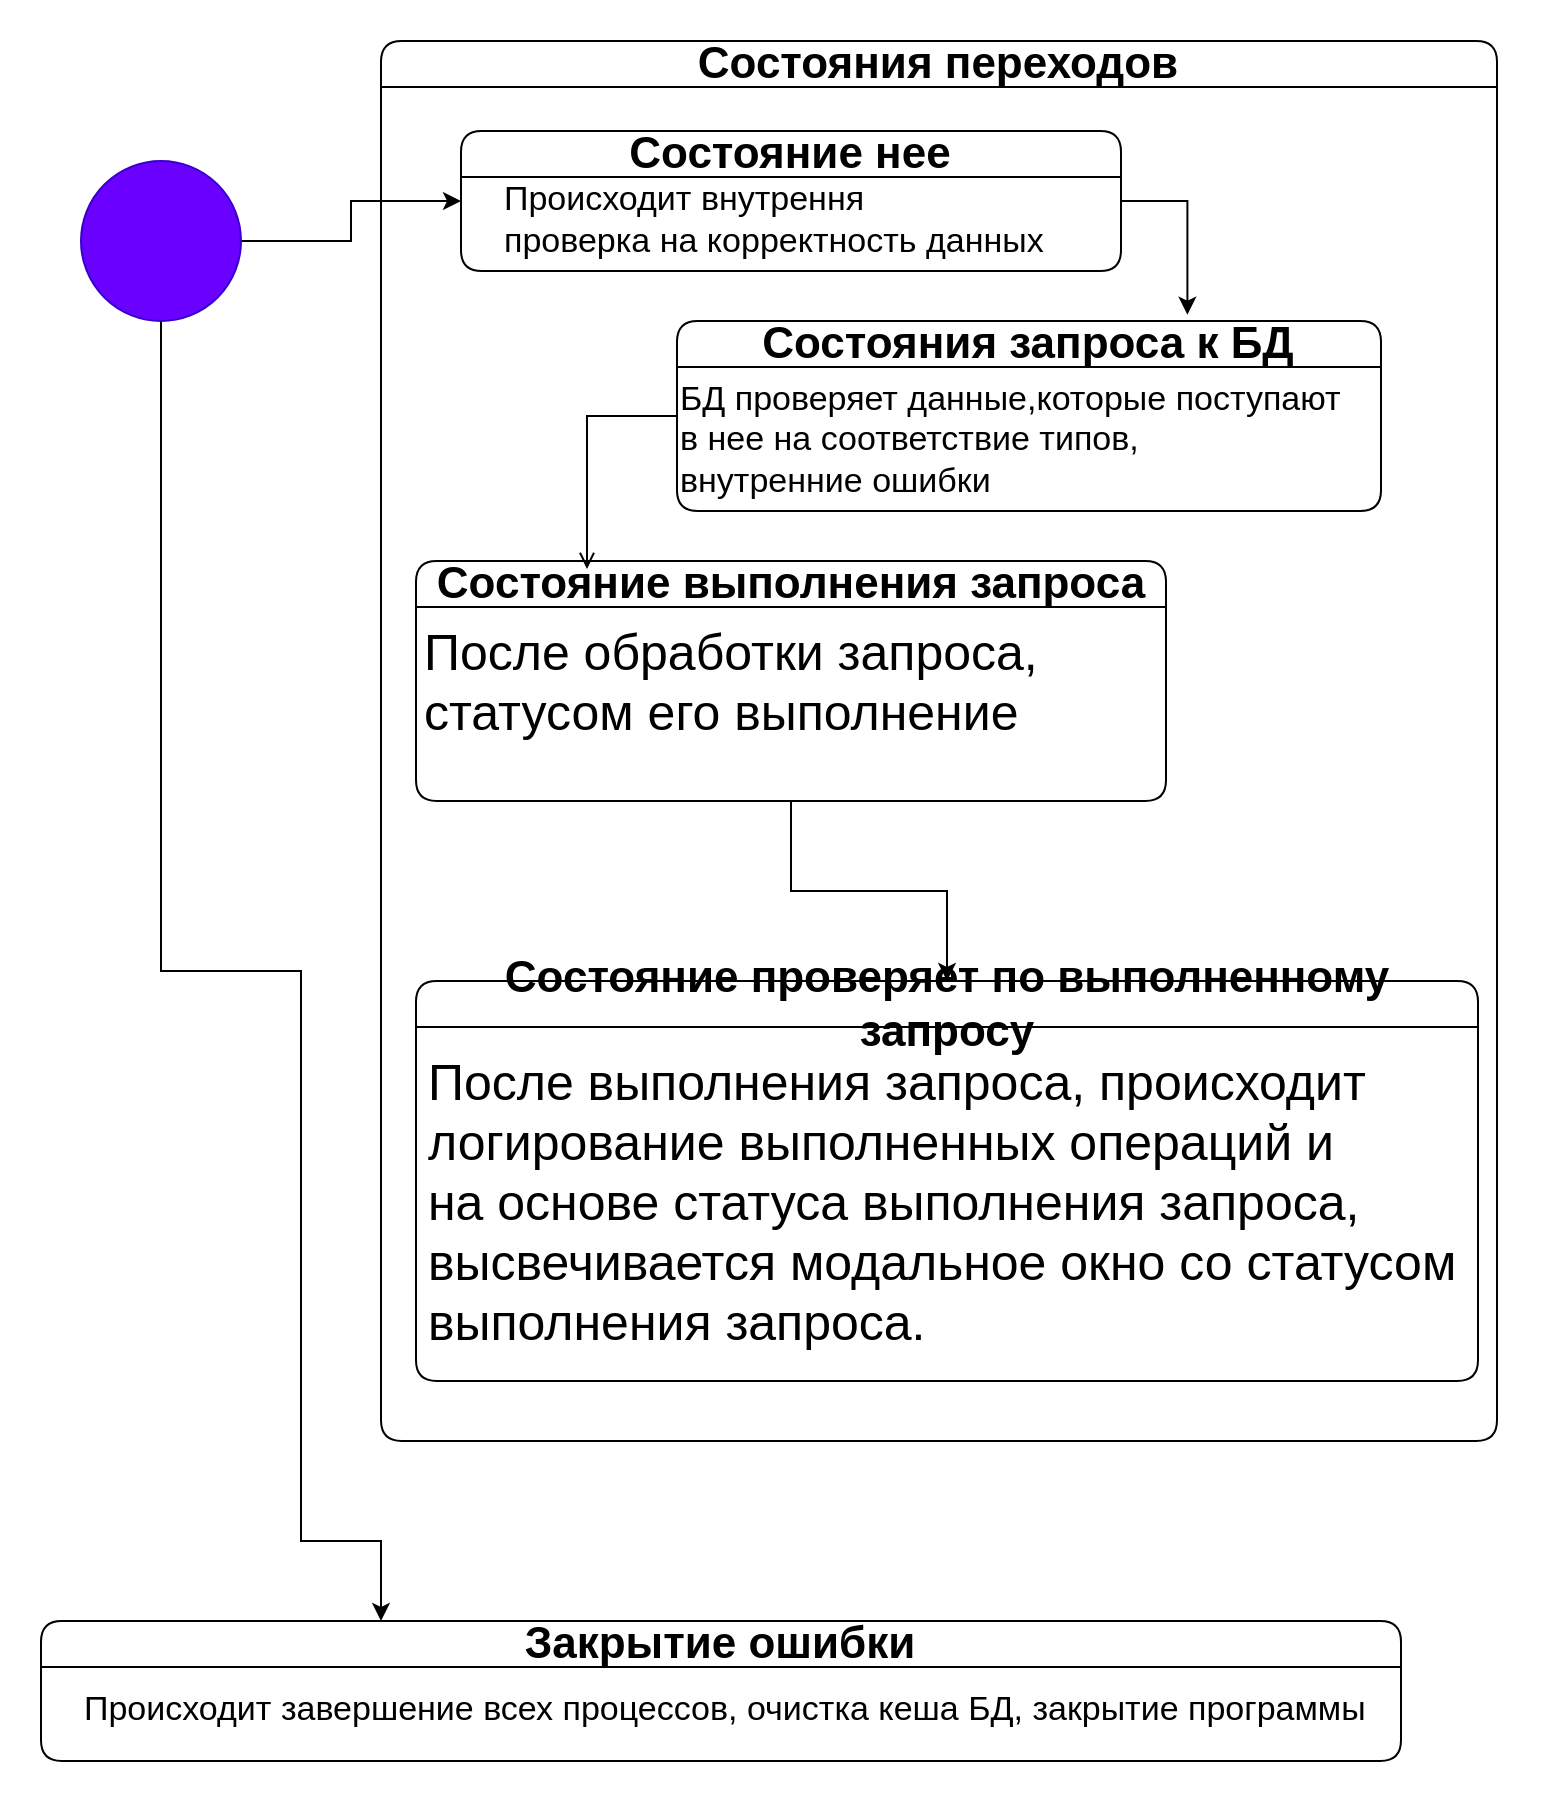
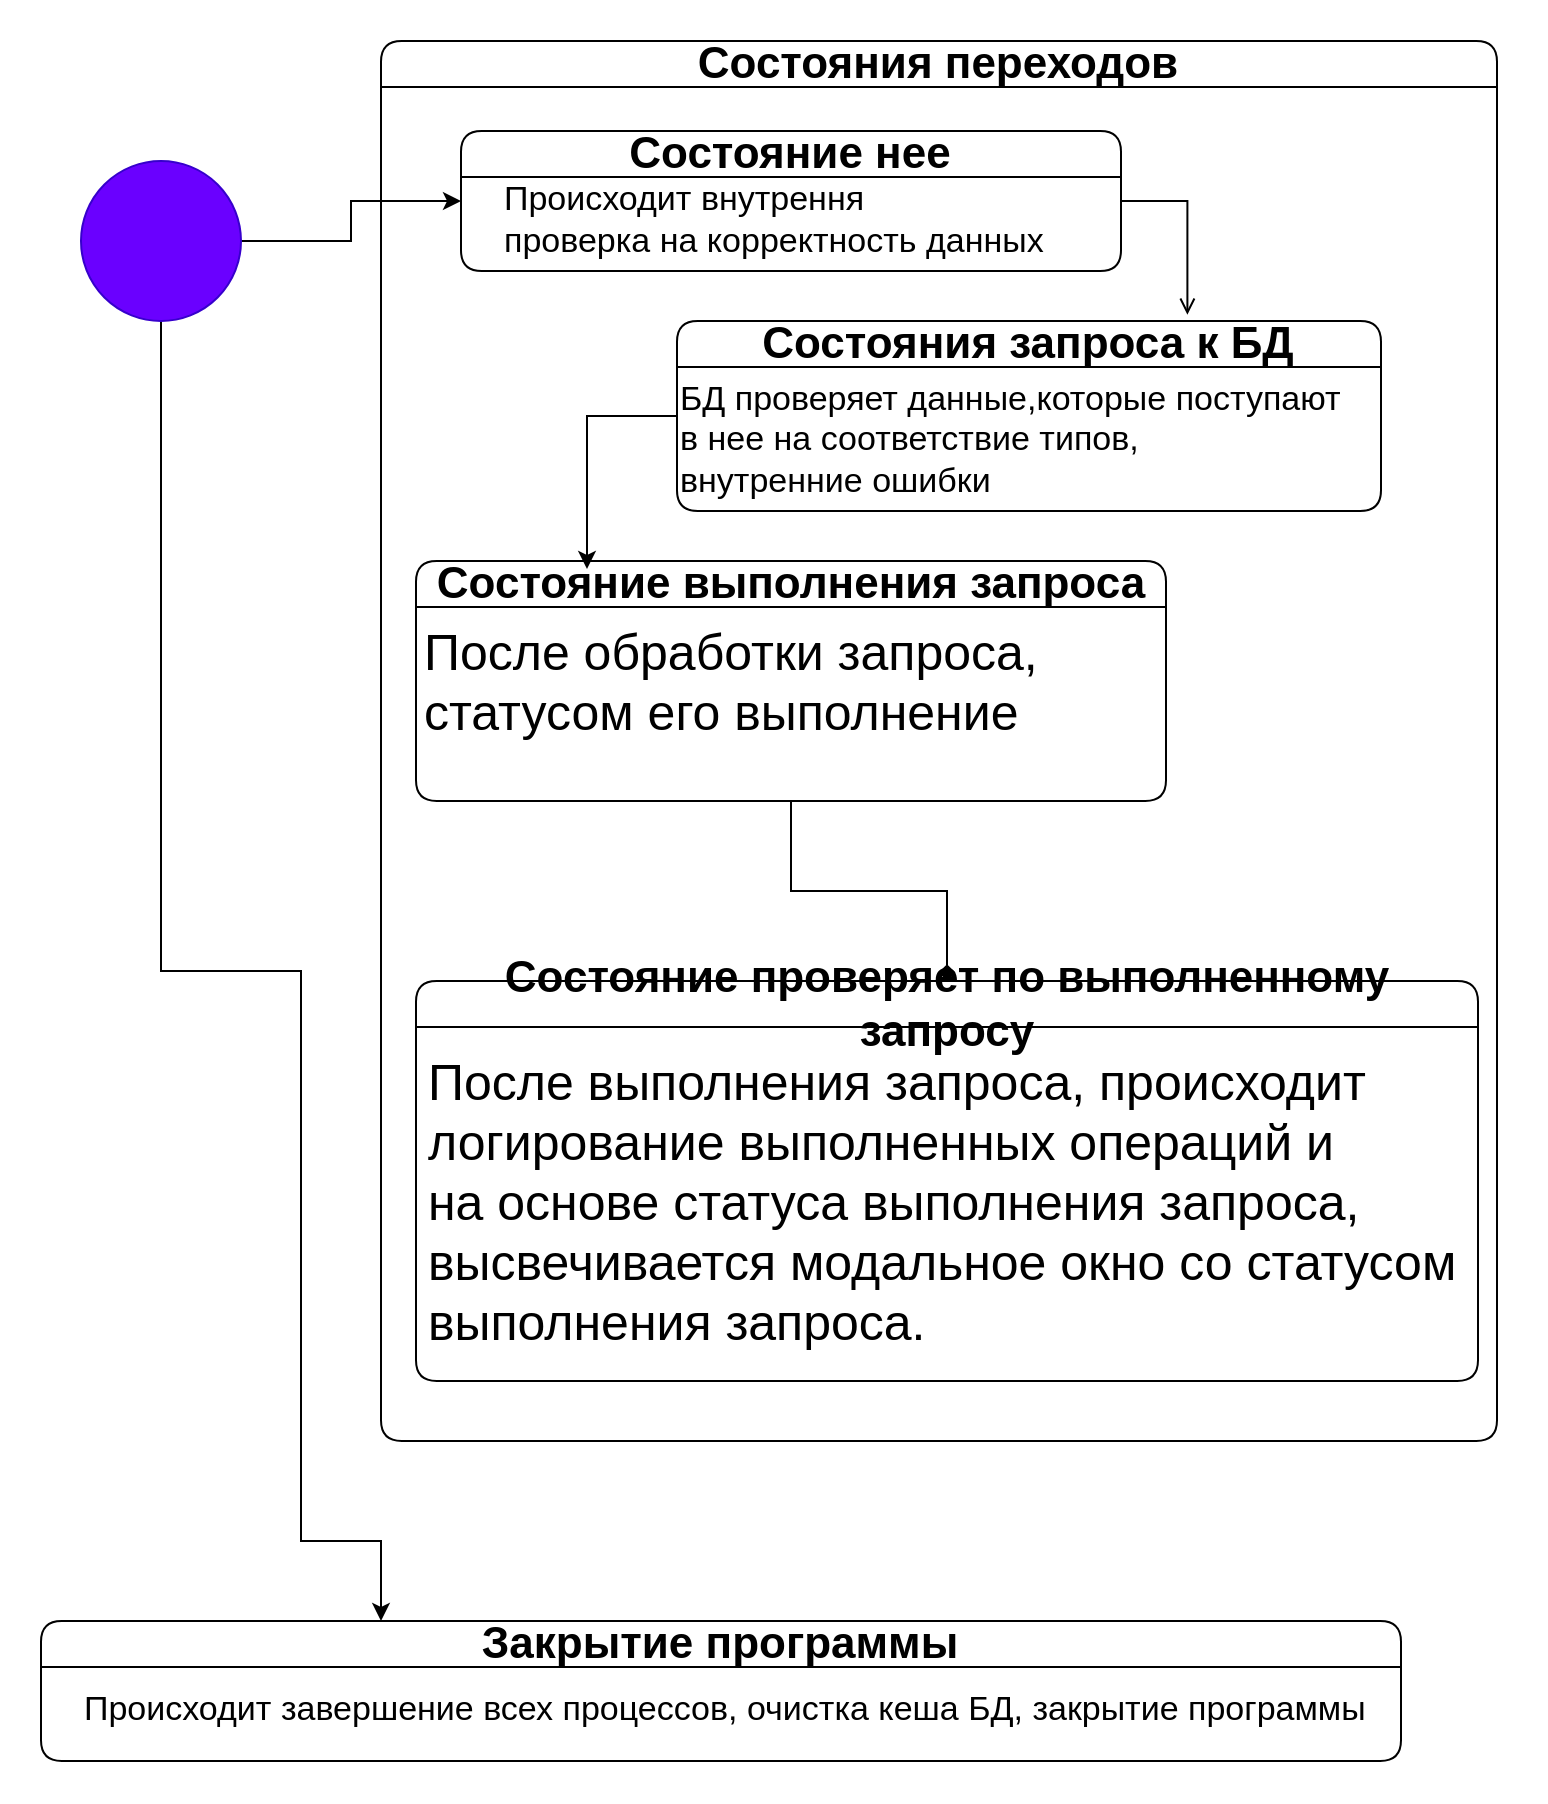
edge "Состояние нее" -> "Состояния запроса к БД": arrowhead classic -> open
edge "Состояния запроса к БД" -> "Состояние выполнения запроса": arrowhead open -> classic
edge "Состояние выполнения запроса" -> "Состояние проверяет по выполненному запросу": arrowhead classic -> diamond
node "Закрытие ошибки": label "Закрытие ошибки" -> "Закрытие программы"
